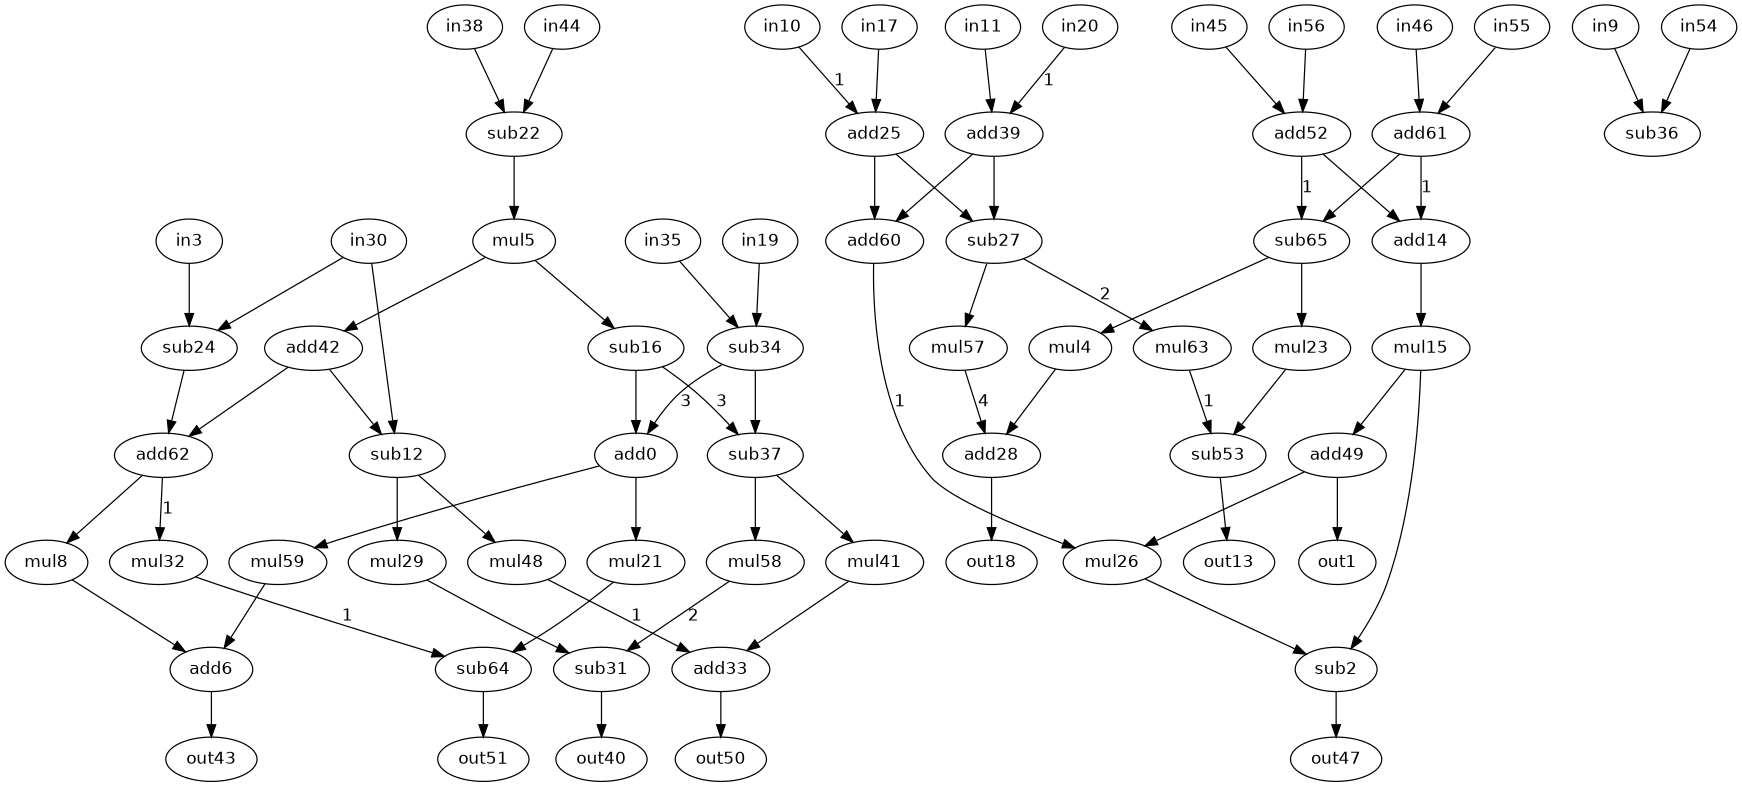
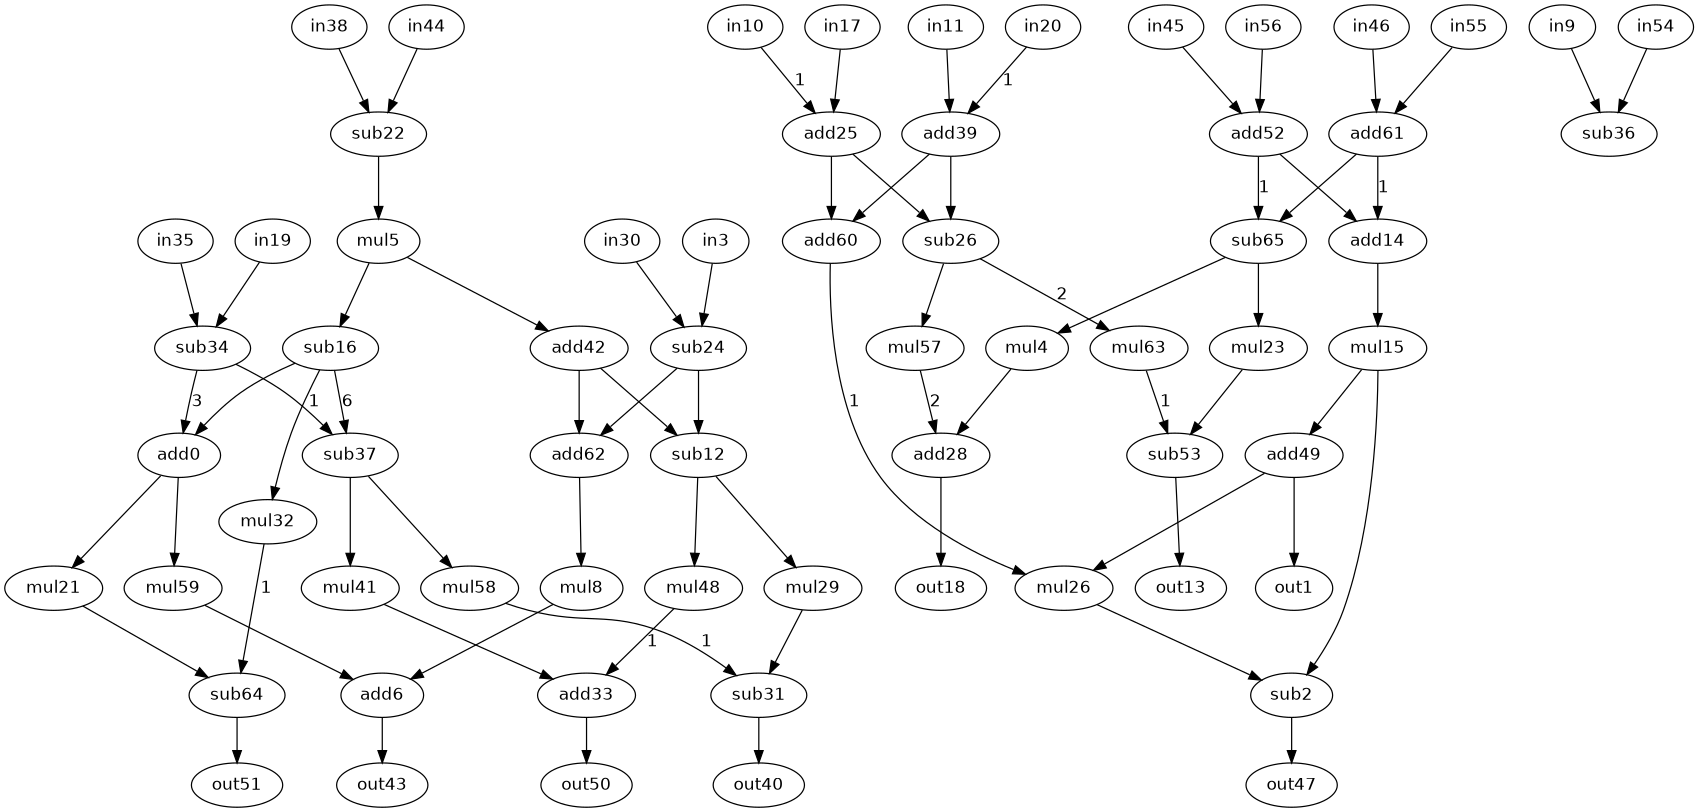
node "sub27": label "sub27" -> "sub26"
edge "in30" -> "sub12": now "sub24" -> "sub12"
edge "sub16" -> "sub37": label "3" -> "6"
edge "mul57" -> "add28": label "4" -> "2"
edge "add62" -> "mul32": now "sub16" -> "mul32"
edge "mul58" -> "sub31": label "2" -> "1"
